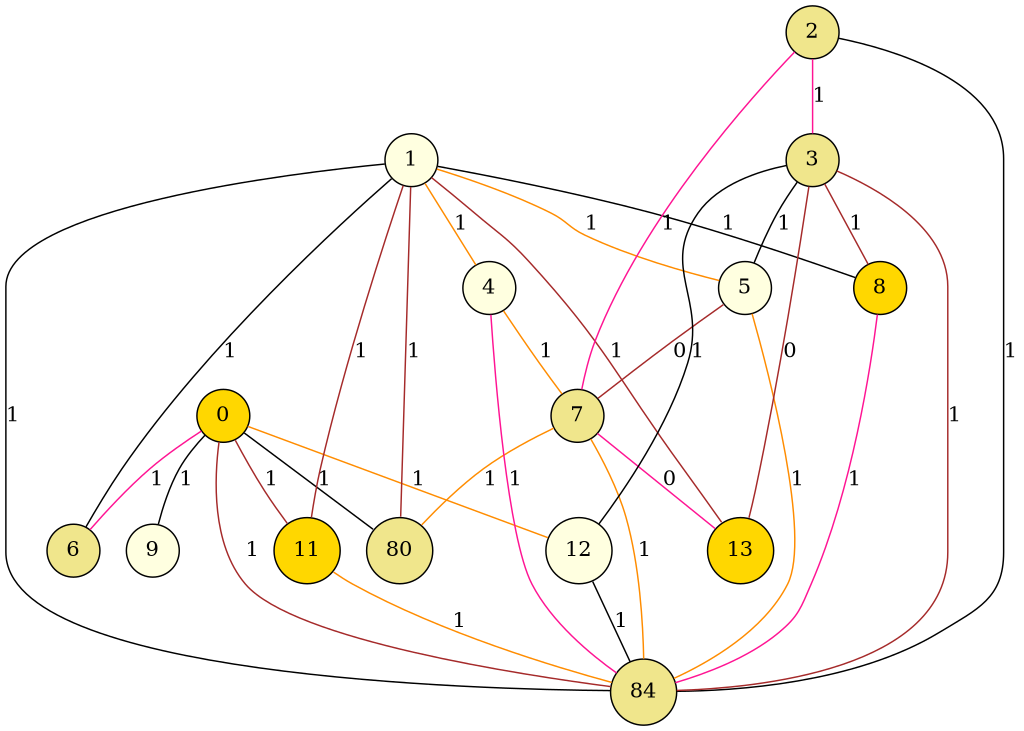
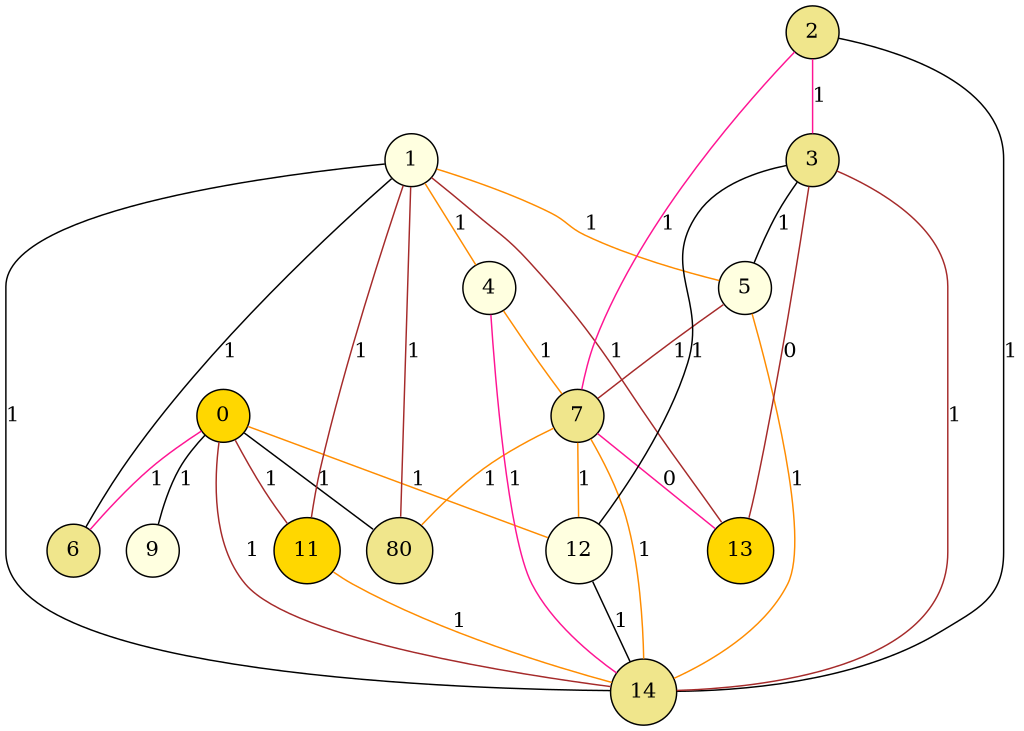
node "8": removed
edge "5" -- "7": label "0" -> "1"
edge "7" -- "12": added, label "1"
node "84": label "84" -> "14"
